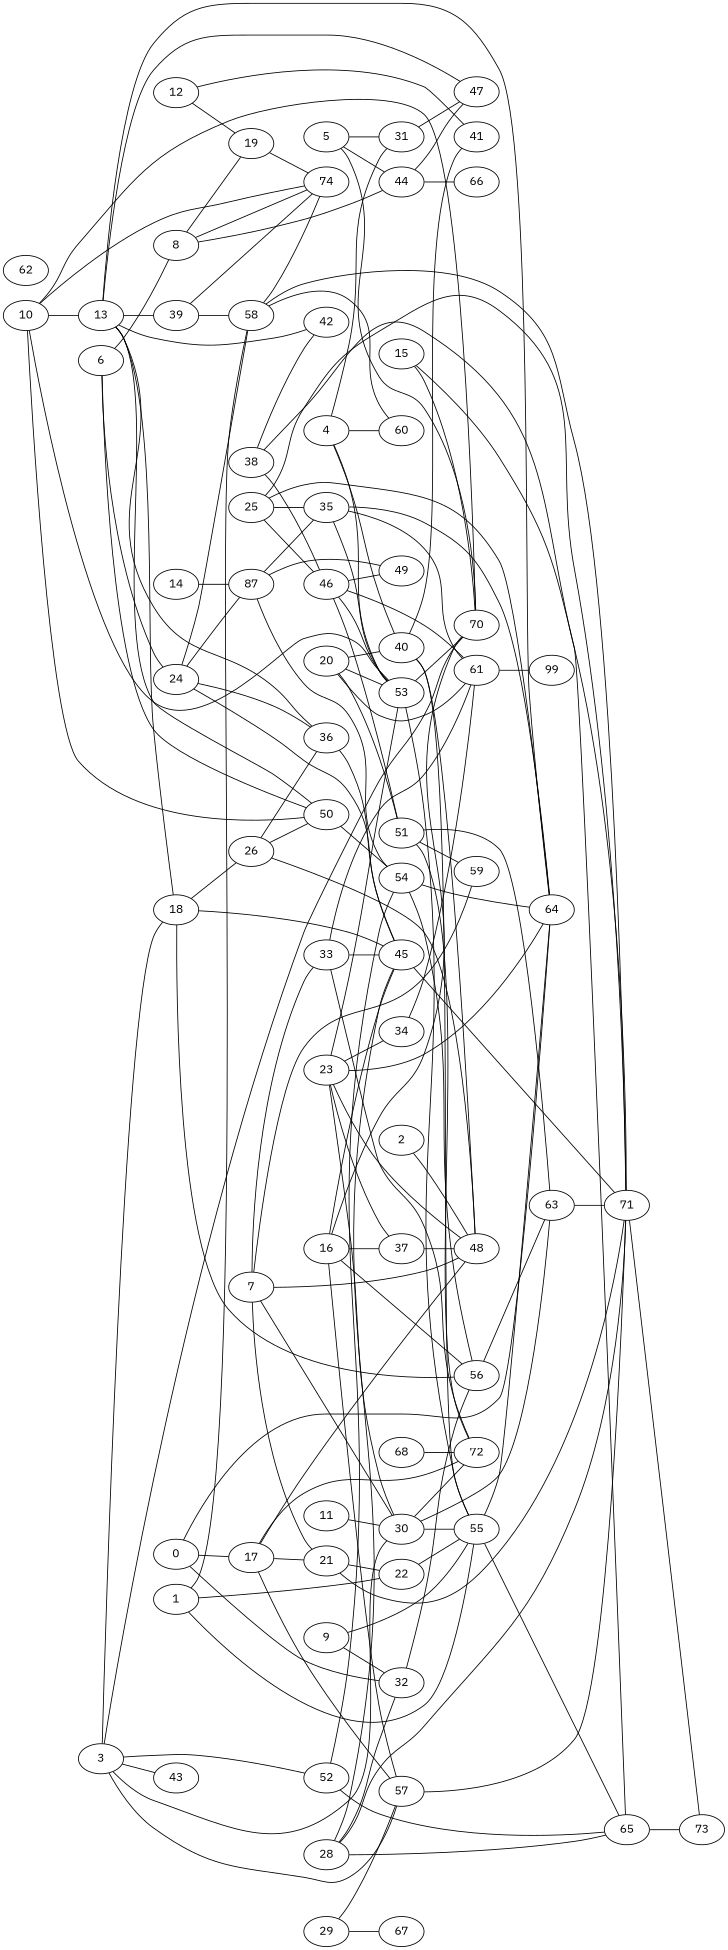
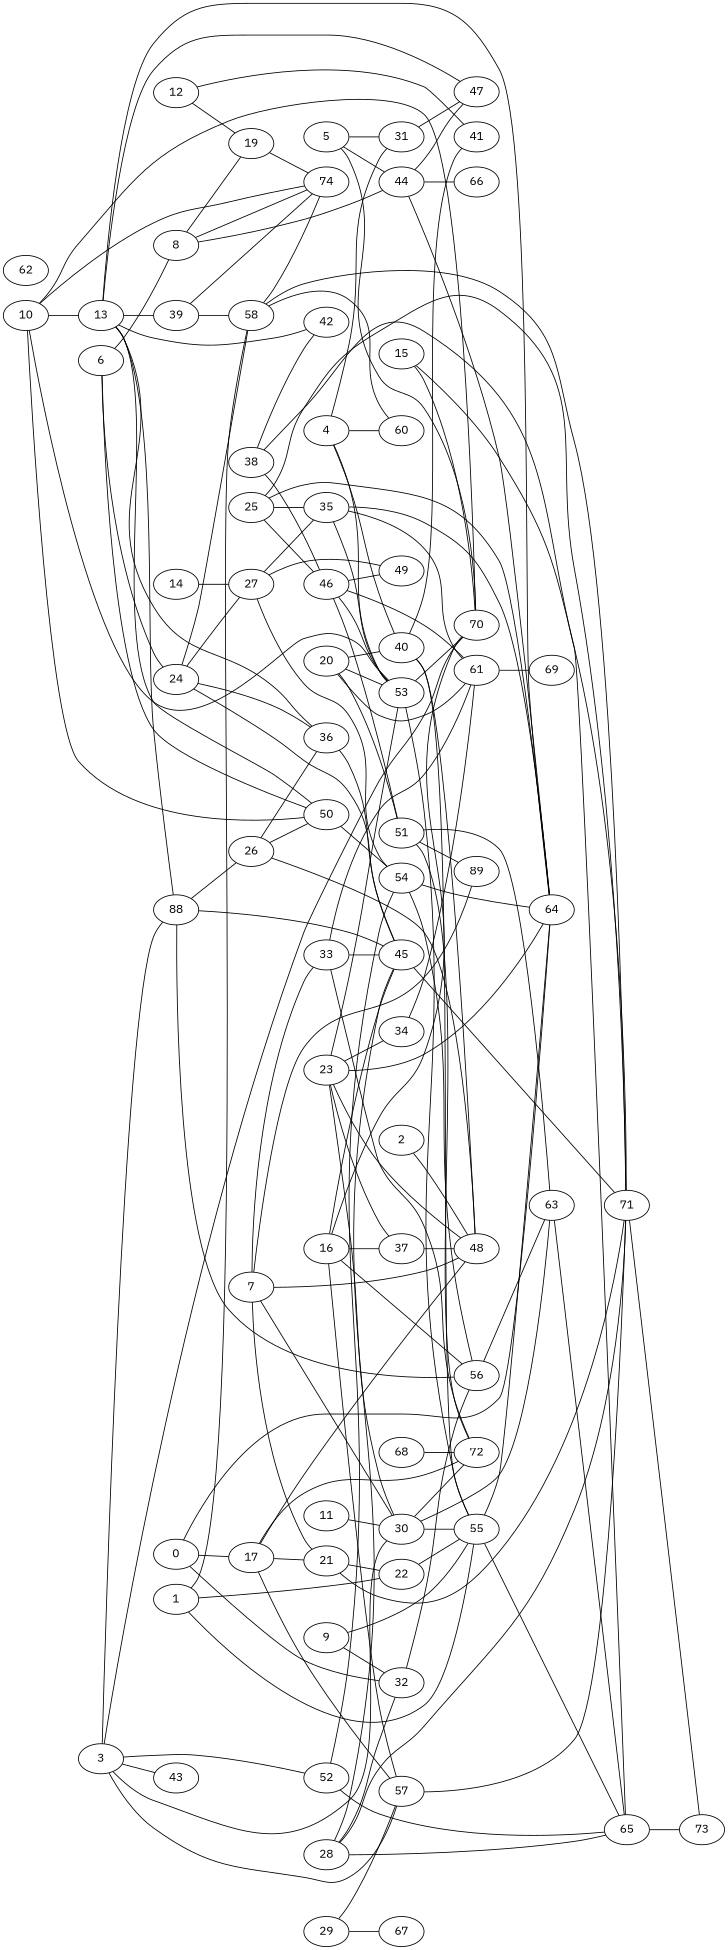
edge "44" -- "64": added
node "87": label "87" -> "27"
node "99": label "99" -> "69"
node "59": label "59" -> "89"
node "18": label "18" -> "88"
edge "63" -- "71": now "63" -- "65"
